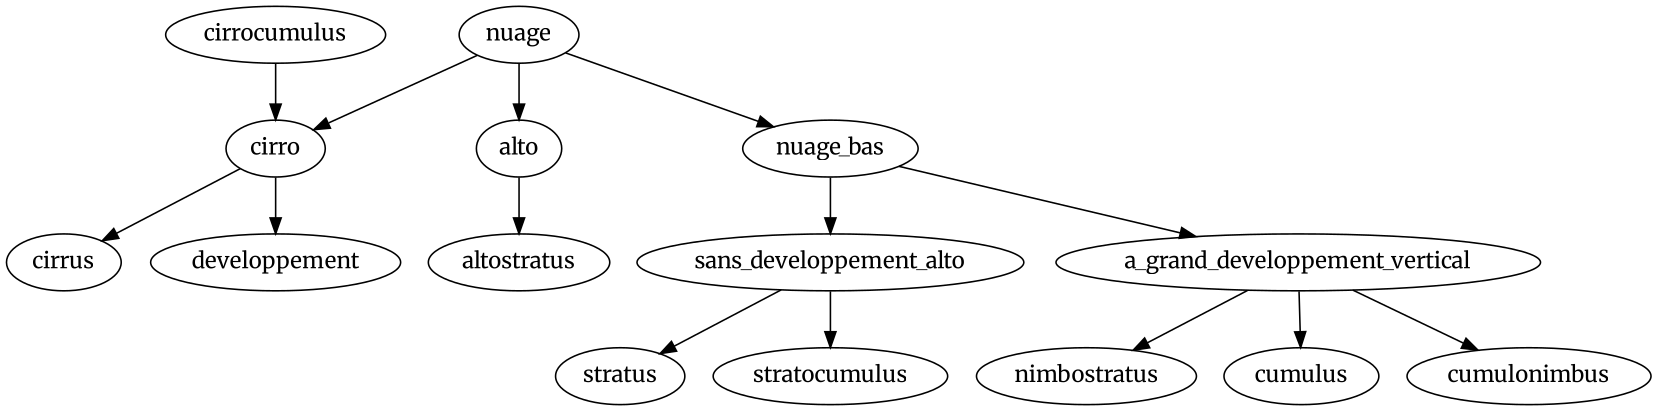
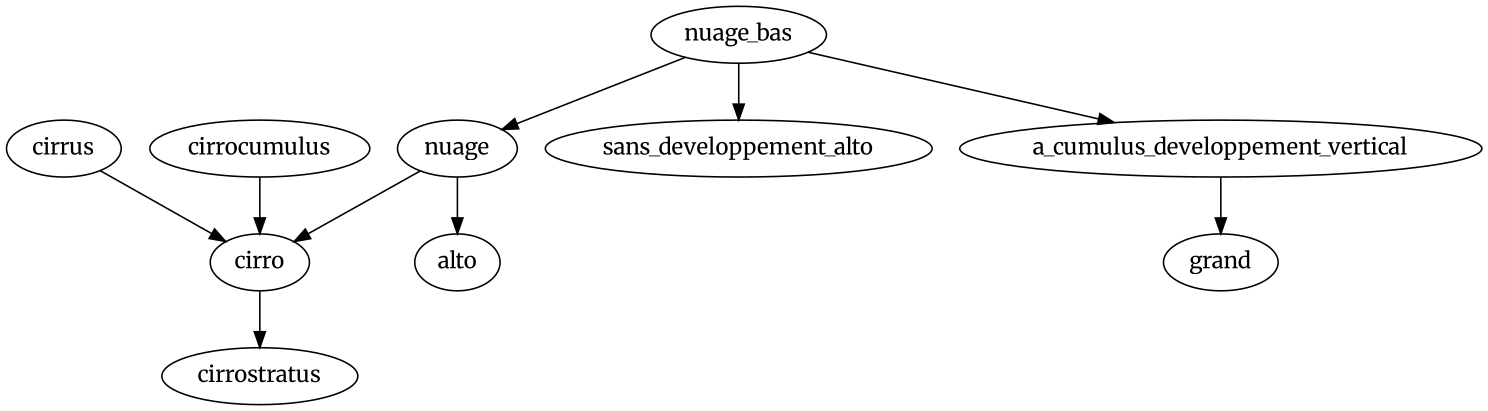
edge "nuage" -> "nuage_bas": reversed
edge "cirro" -> "cirrus": reversed
node "developpement": label "developpement" -> "cirrostratus"
node "altostratus": removed
node "a_grand_developpement_vertical": label "a_grand_developpement_vertical" -> "a_cumulus_developpement_vertical"
node "stratus": removed
node "stratocumulus": removed
node "nimbostratus": removed
node "cumulus": removed
node "cumulonimbus": label "cumulonimbus" -> "grand"
